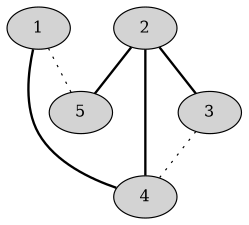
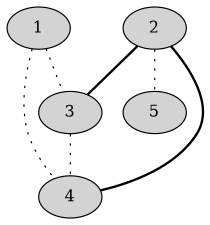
edge "1" -- "5": now "1" -- "3"
edge "2" -- "5": style bold -> dotted
edge "1" -- "4": style bold -> dotted
